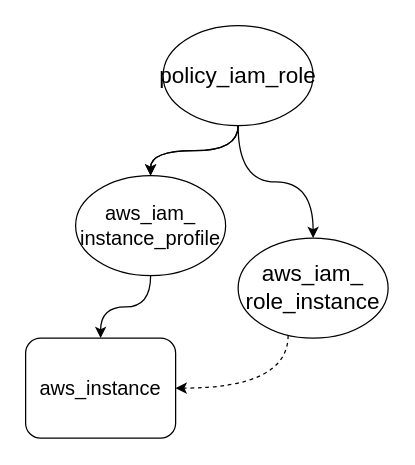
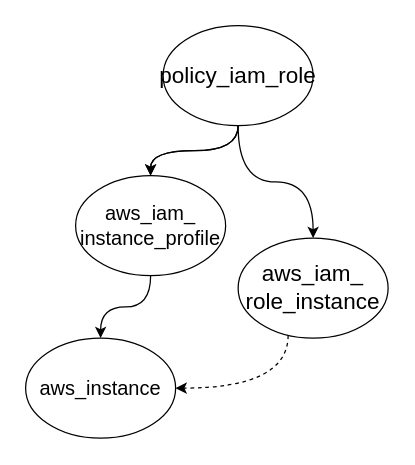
node "aws_instance": shape rounded rectangle -> ellipse
